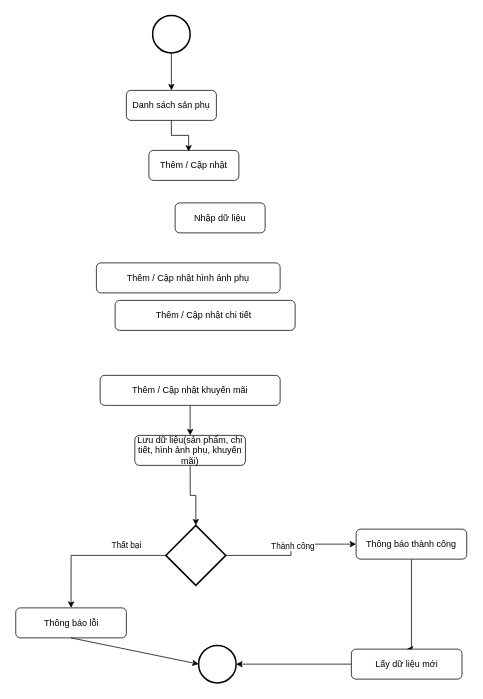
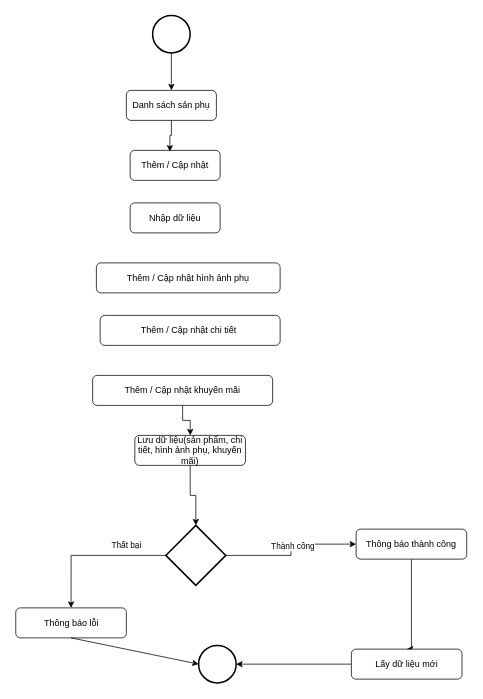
node "Thêm / Cập nhật": moved (194, 165) -> (175, 165)
node "Nhập dữ liệu": moved (220, 218) -> (175, 218)
node "Thêm / Cập nhật chi tiết": moved (205, 315) -> (190, 330)
node "Thêm / Cập nhật khuyến mãi": moved (190, 390) -> (183, 390)
